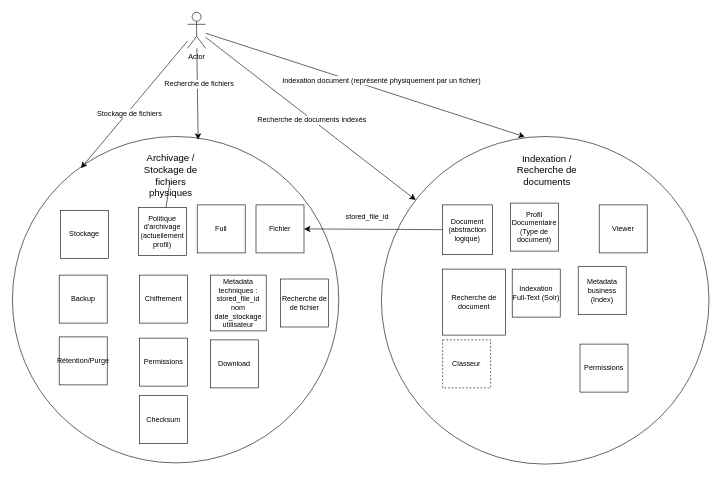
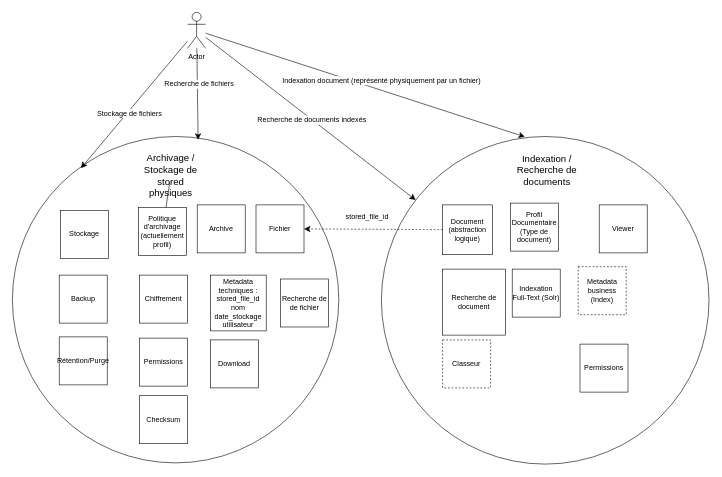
node "Archivage / Stockage de fichiers physiques": label "Archivage / Stockage de fichiers physiques" -> "Archivage / Stockage de stored physiques"
node "Full": label "Full" -> "Archive"
edge "Document (abstraction logique)" -> "Fichier": style solid -> dashed
node "Metadata business (Index)": style solid -> dashed
